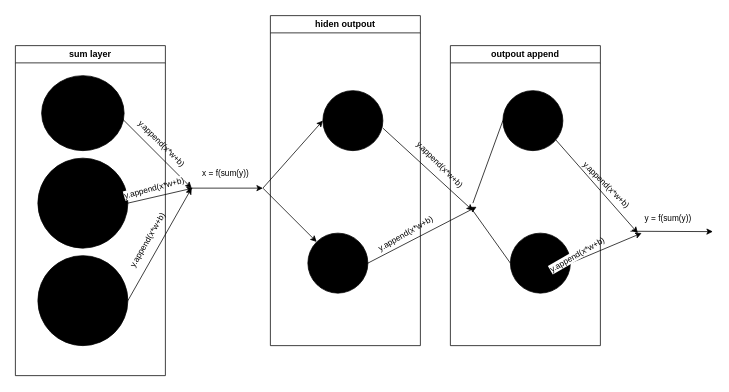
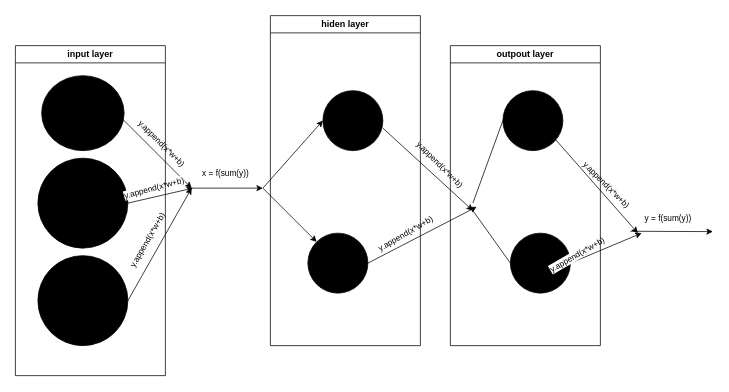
node "hiden outpout": label "hiden outpout" -> "hiden layer"
node "sum layer": label "sum layer" -> "input layer"
node "outpout append": label "outpout append" -> "outpout layer"
